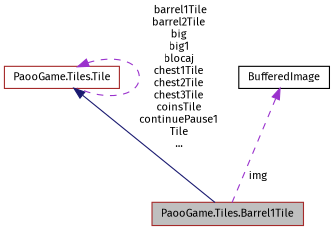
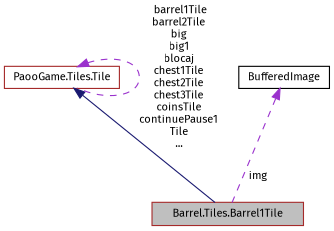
node "PaooGame.Tiles.Barrel1Tile": label "PaooGame.Tiles.Barrel1Tile" -> "Barrel.Tiles.Barrel1Tile"
